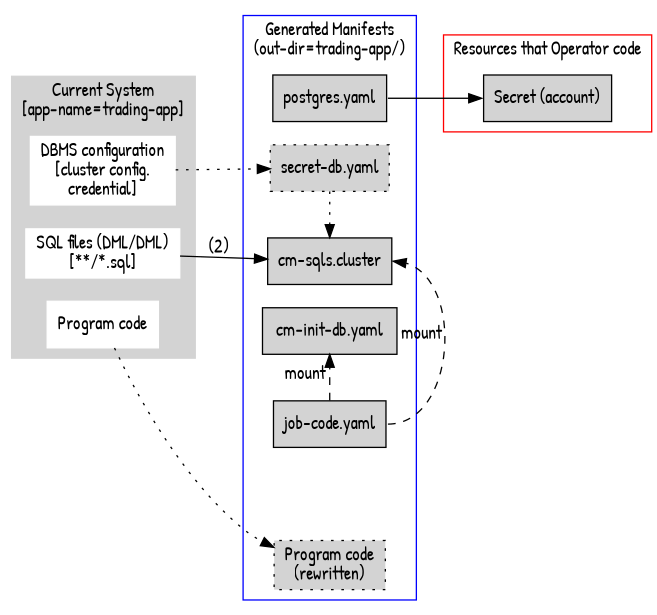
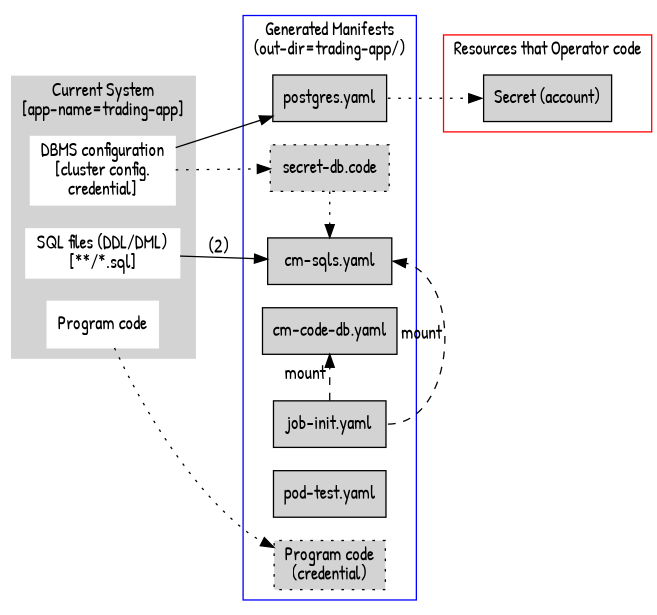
edge "postgres.yaml" -> "Secret (account)": style solid -> dotted
edge "DBMS configuration [cluster config. credential]" -> "postgres.yaml": added
node "secret-db.yaml": label "secret-db.yaml" -> "secret-db.code"
node "SQL files (DML/DML) [**/*.sql]": label "SQL files (DML/DML) [**/*.sql]" -> "SQL files (DDL/DML) [**/*.sql]"
node "cm-sqls.cluster": label "cm-sqls.cluster" -> "cm-sqls.yaml"
node "cm-init-db.yaml": label "cm-init-db.yaml" -> "cm-code-db.yaml"
node "job-code.yaml": label "job-code.yaml" -> "job-init.yaml"
node "pod-test.yaml": added
node "Program code (rewritten)": label "Program code (rewritten)" -> "Program code (credential)"
